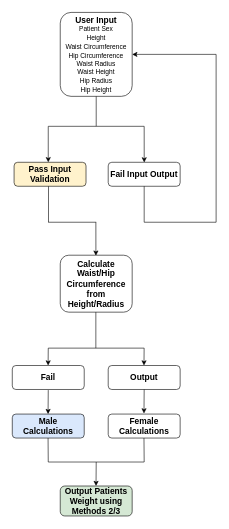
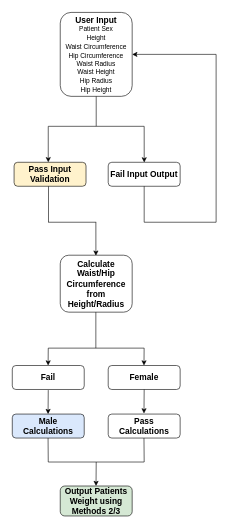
node "Output": label "Output" -> "Female"
node "Female Calculations": label "Female Calculations" -> "Pass Calculations"
